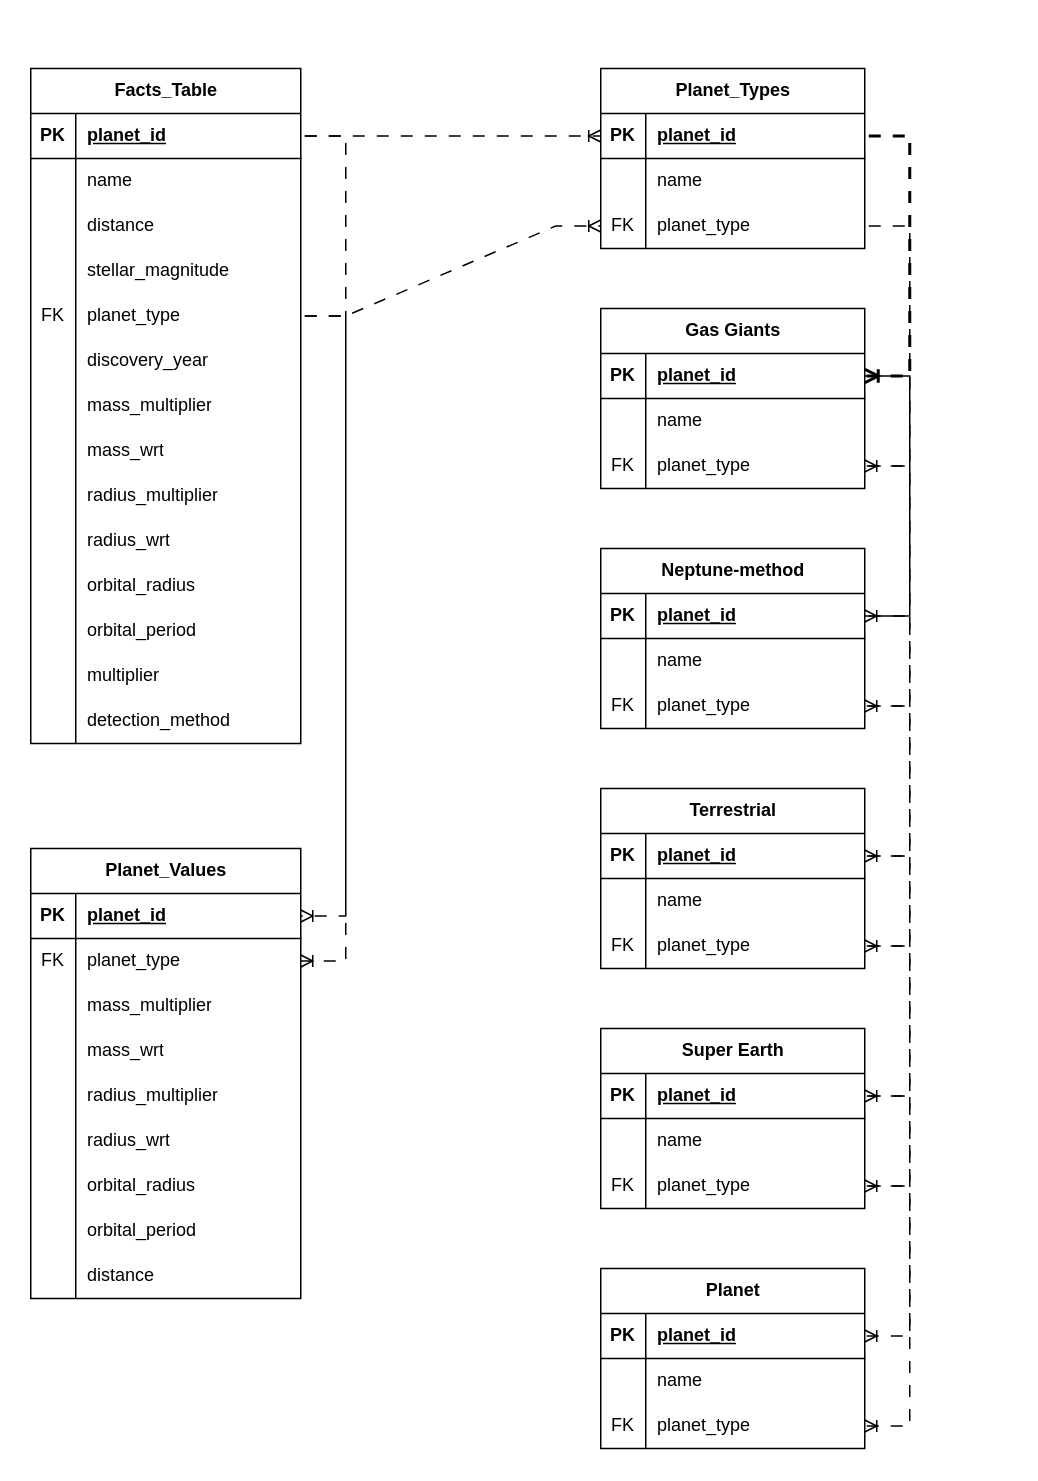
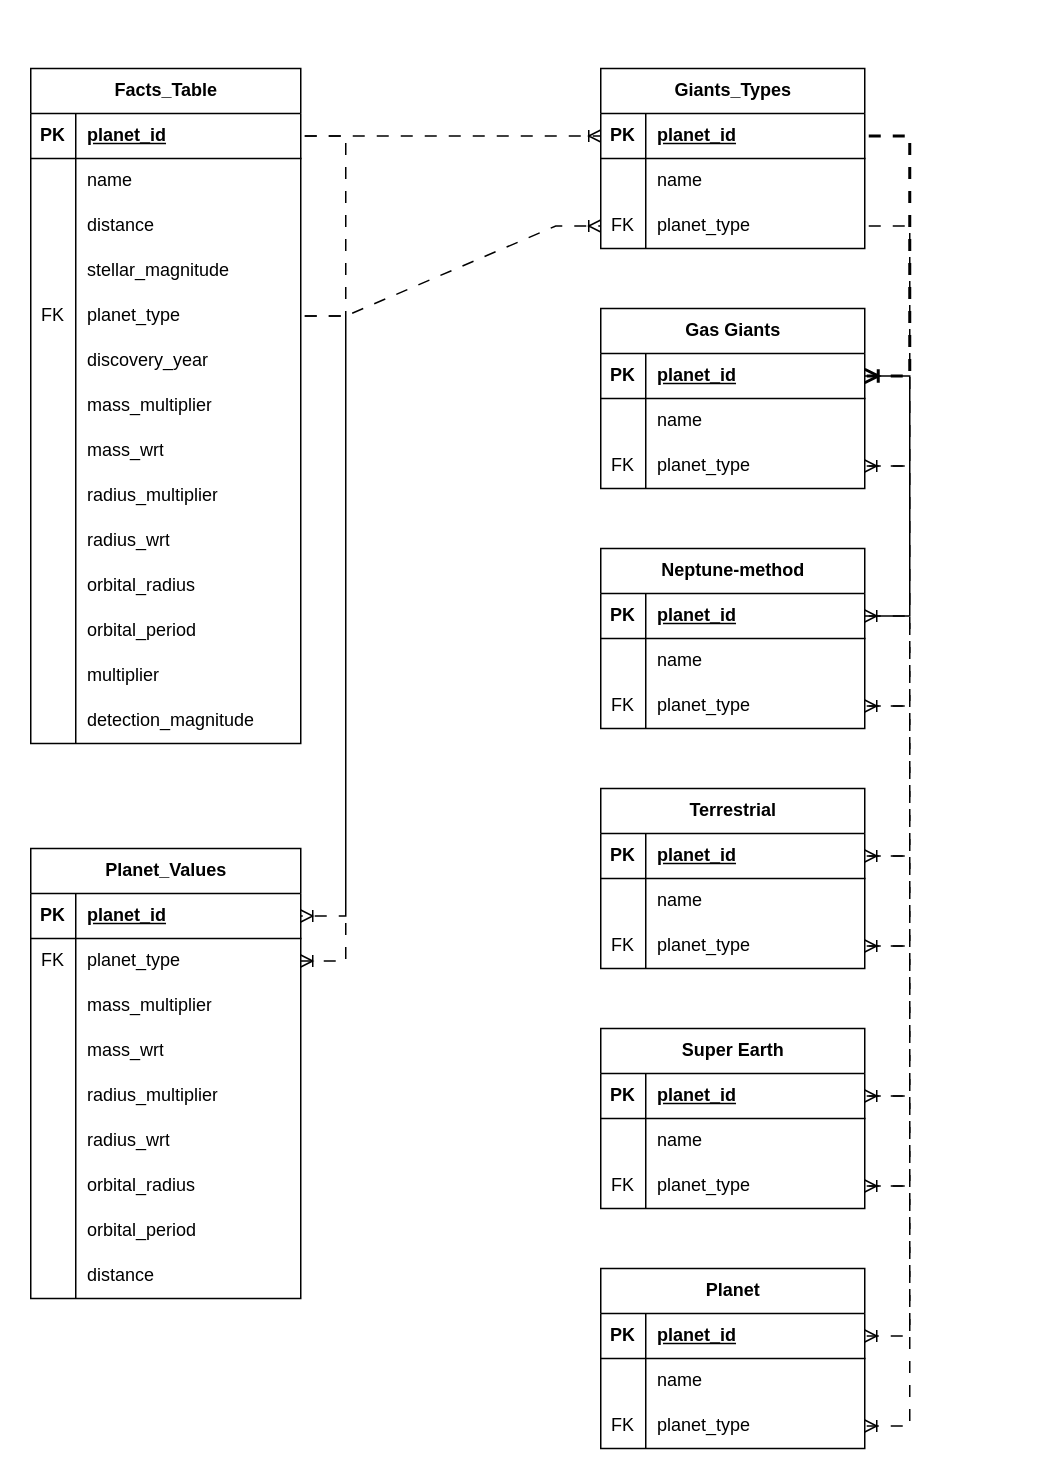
node "Planet_Types": label "Planet_Types" -> "Giants_Types"
node "detection_method": label "detection_method" -> "detection_magnitude"
